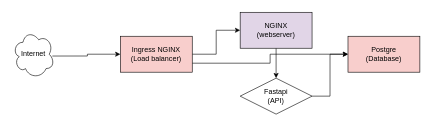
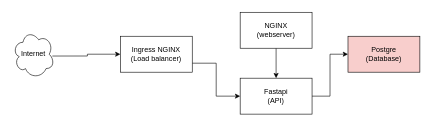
edge "Ingress NGINX (Load balancer)" -> "NGINX (webserver)": removed
node "NGINX (webserver)": fillcolor #e1d5e7 -> #ffffff
node "Ingress NGINX (Load balancer)": fillcolor #f8cecc -> #ffffff
edge "Ingress NGINX (Load balancer)" -> "Postgre (Database)": now "Ingress NGINX (Load balancer)" -> "Fastapi (API)"
node "Fastapi (API)": shape diamond -> rectangle
